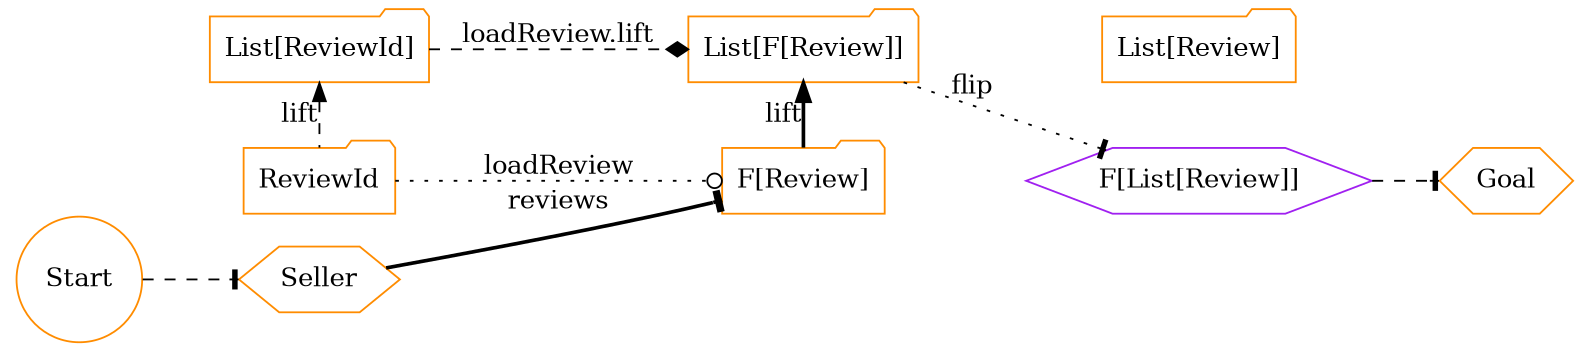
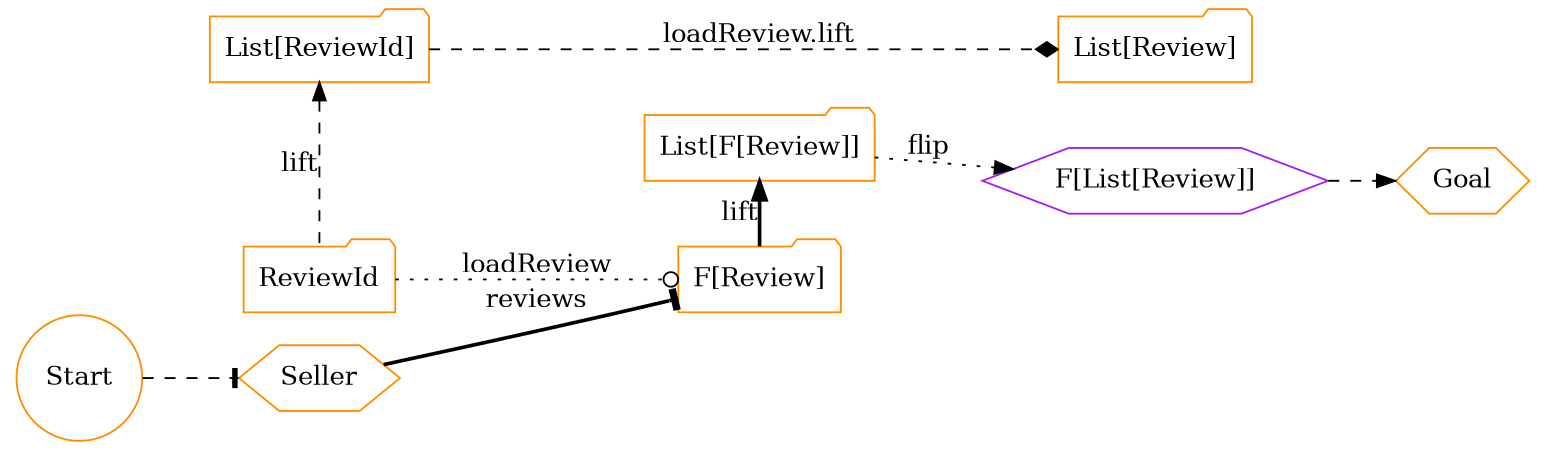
edge "List[ReviewId]" -> "List[F[Review]]": now "List[ReviewId]" -> "List[Review]"
edge "List[F[Review]]" -> "F[List[Review]]": arrowhead tee -> normal
edge "F[List[Review]]" -> "Goal": arrowhead tee -> normal
